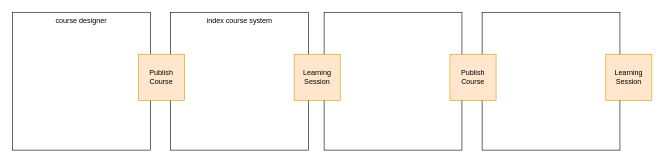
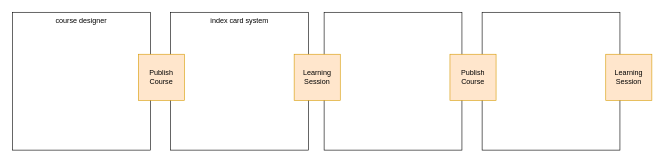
node "index course system": label "index course system" -> "index card system"
